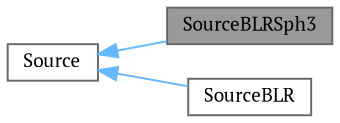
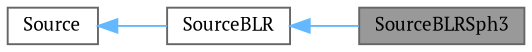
edge "SourceBLRSph3" -> "Source": now "SourceBLRSph3" -> "SourceBLR"
